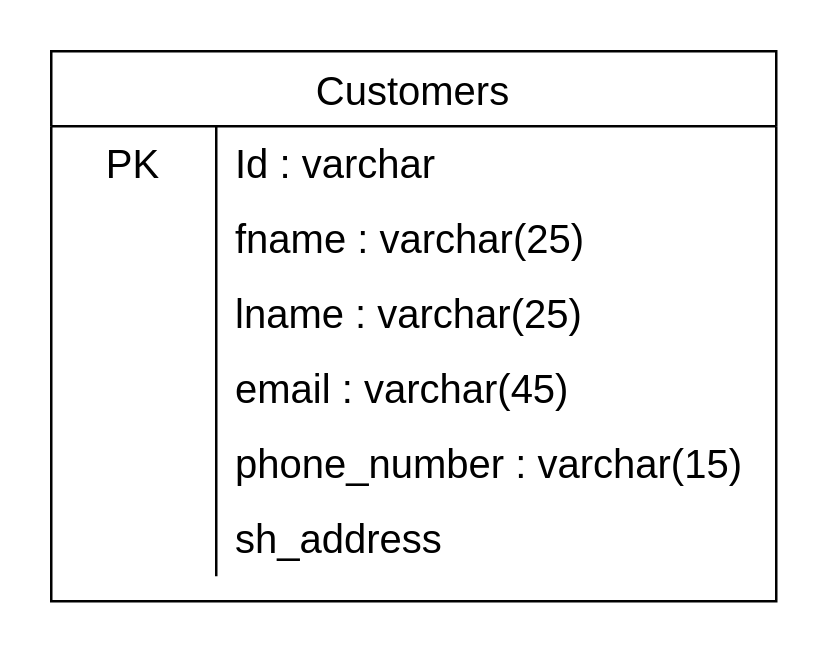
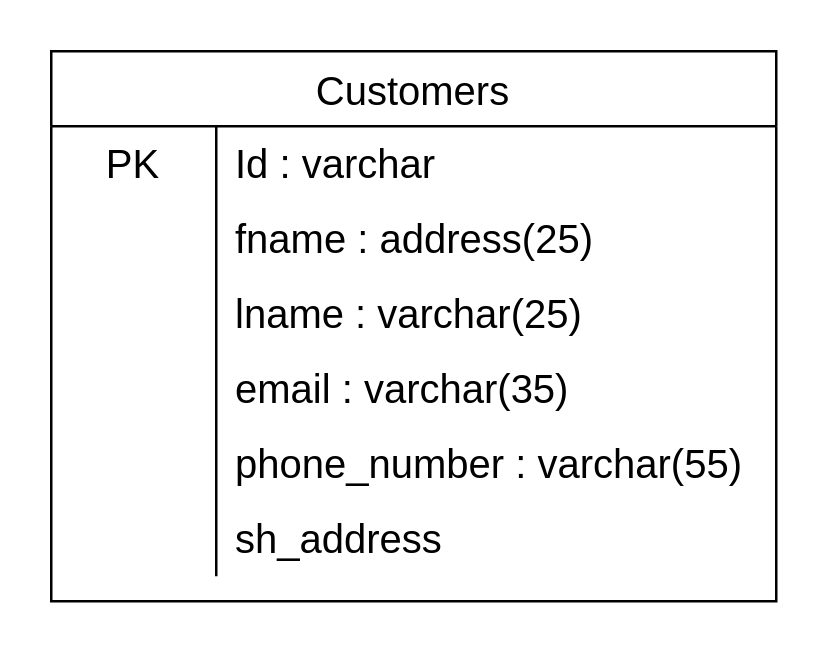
node "fname : varchar(25)": label "fname : varchar(25)" -> "fname : address(25)"
node "email : varchar(45)": label "email : varchar(45)" -> "email : varchar(35)"
node "phone_number : varchar(15)": label "phone_number : varchar(15)" -> "phone_number : varchar(55)"
